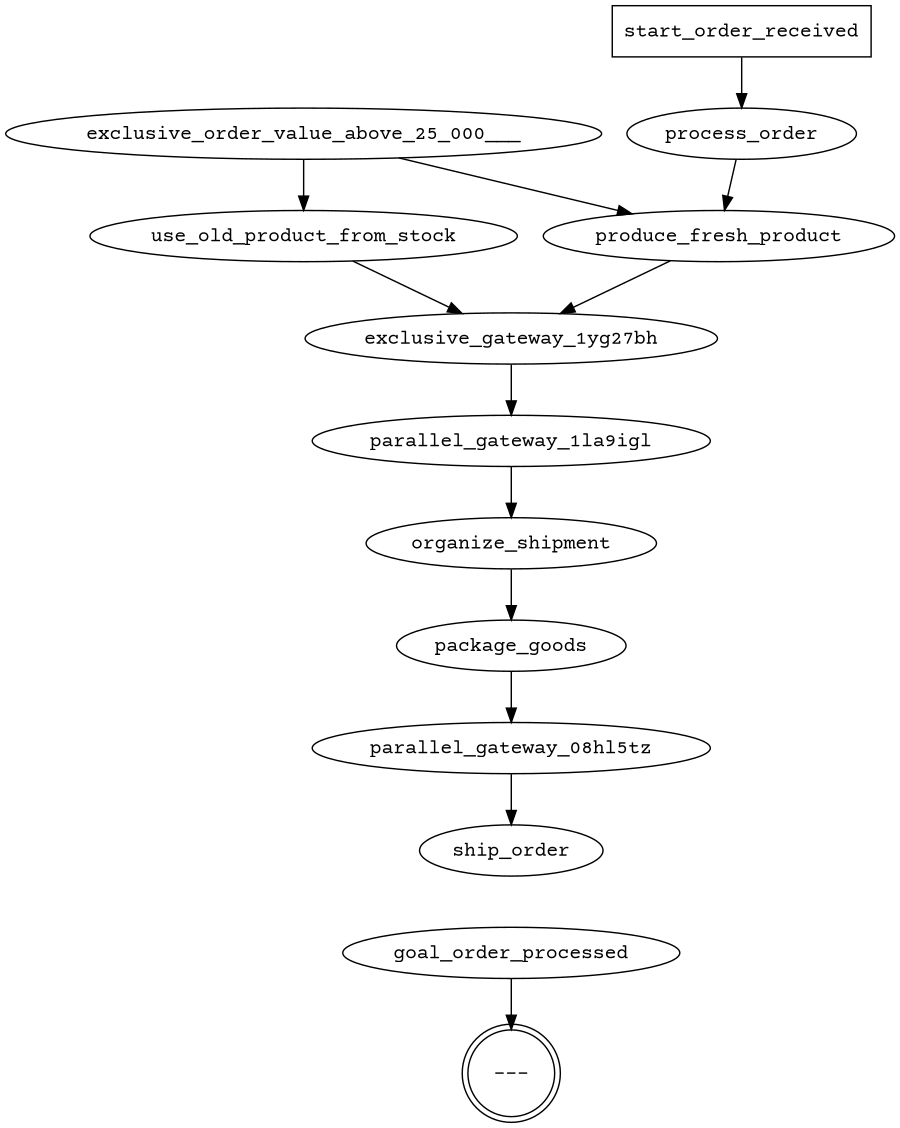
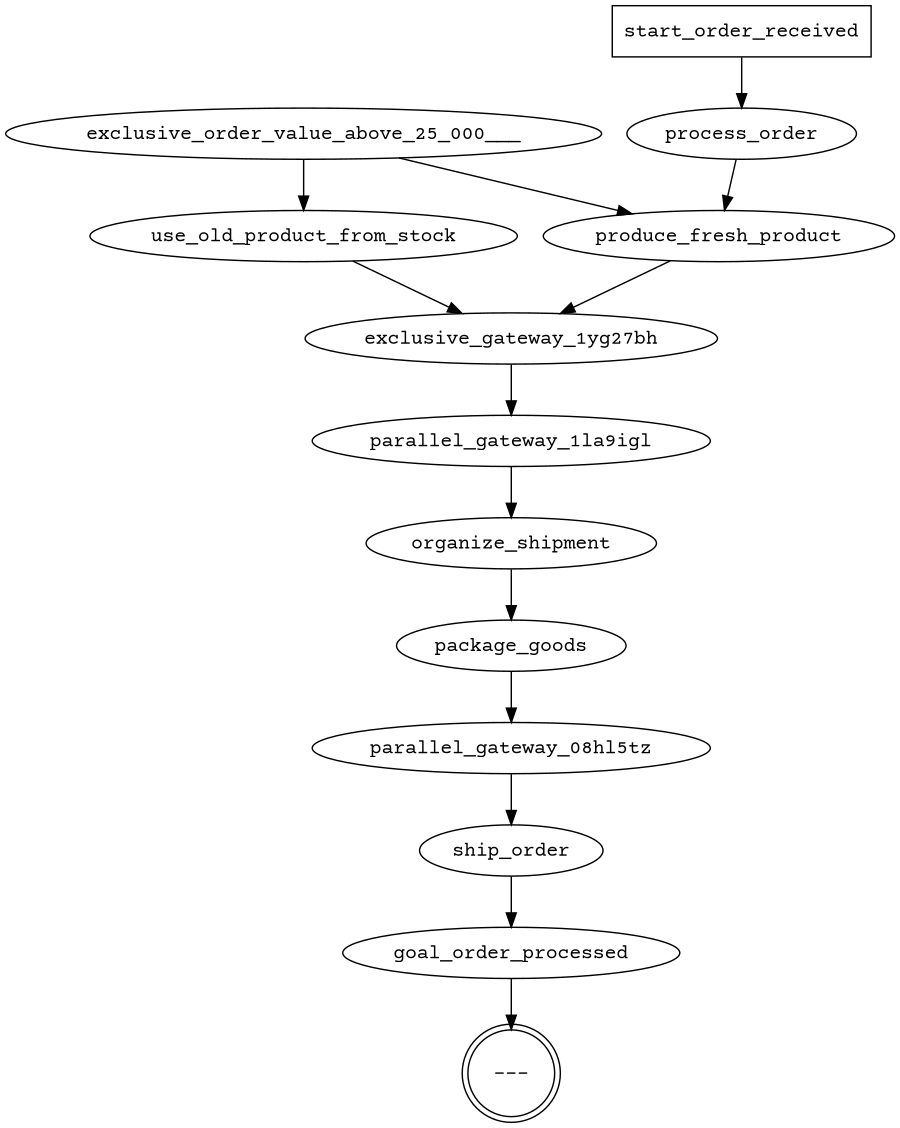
edge "ship_order" -> "goal_order_processed": added
